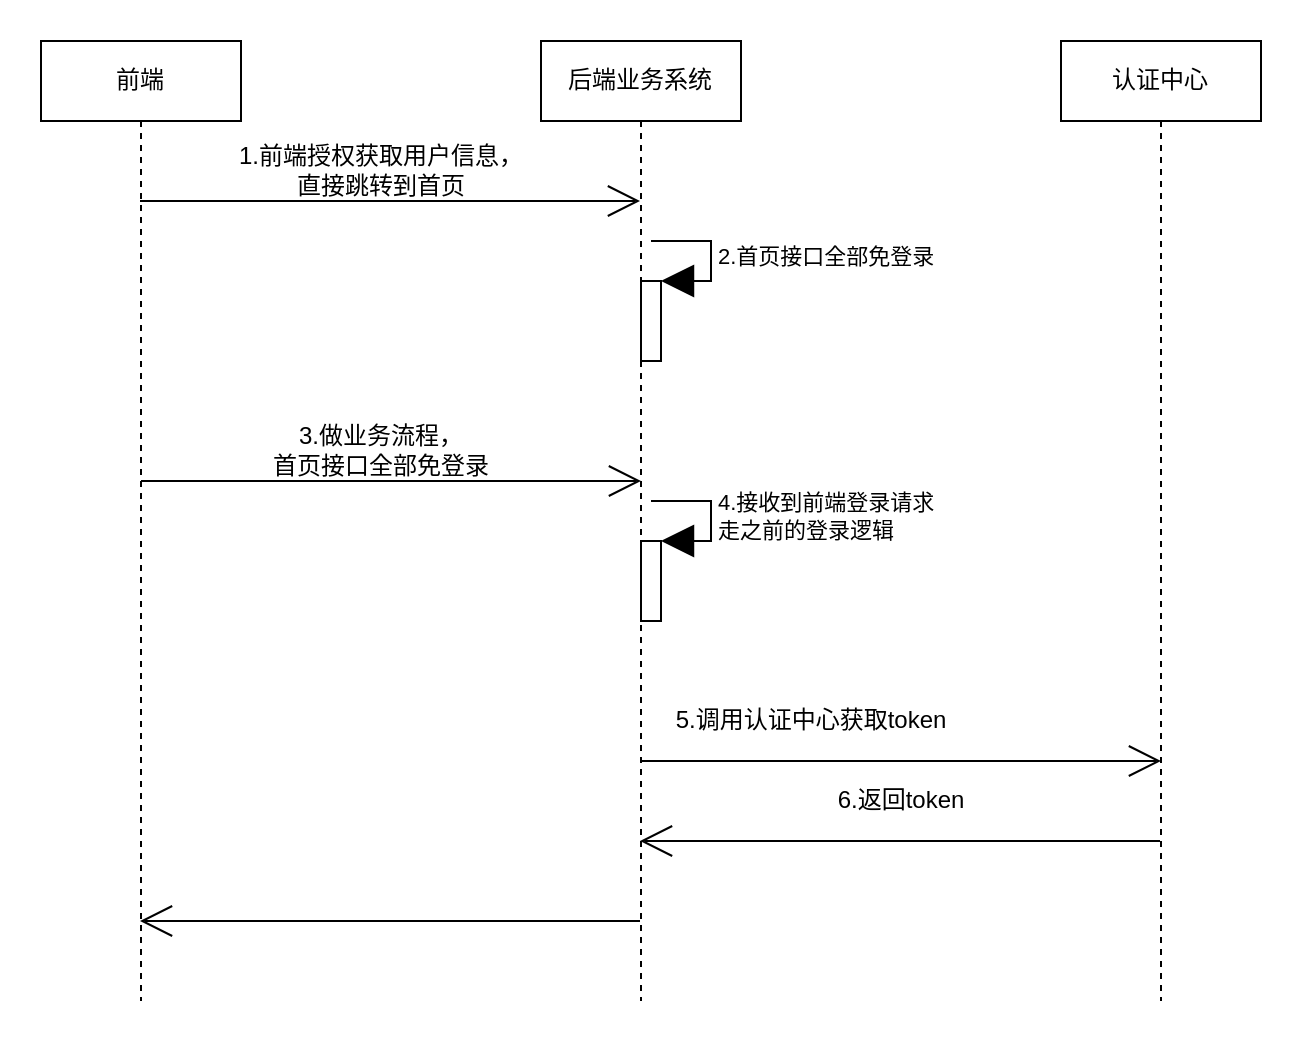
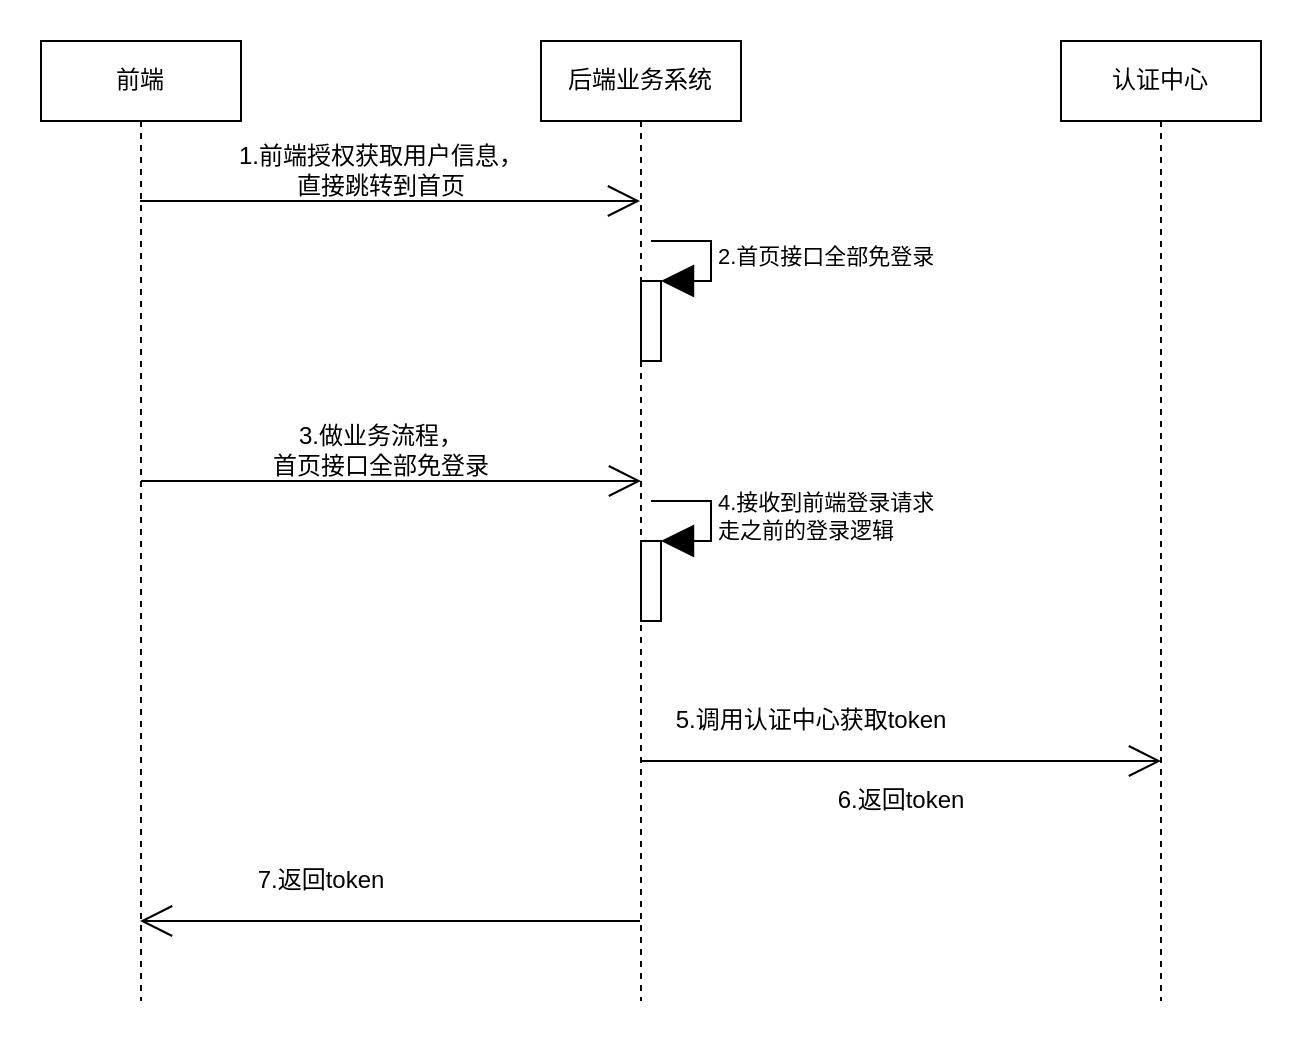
edge "认证中心" -> "后端业务系统": removed
node "7.返回token": added
